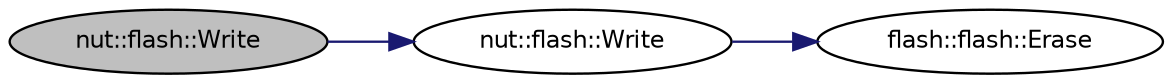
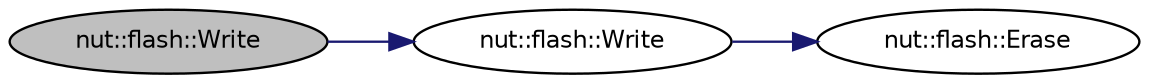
node "flash::flash::Erase": label "flash::flash::Erase" -> "nut::flash::Erase"
